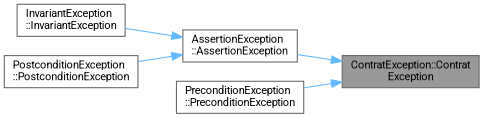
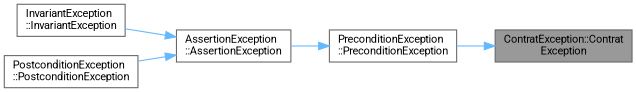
edge "AssertionException ::AssertionException" -> "ContratException::Contrat Exception": now "AssertionException ::AssertionException" -> "PreconditionException ::PreconditionException"
